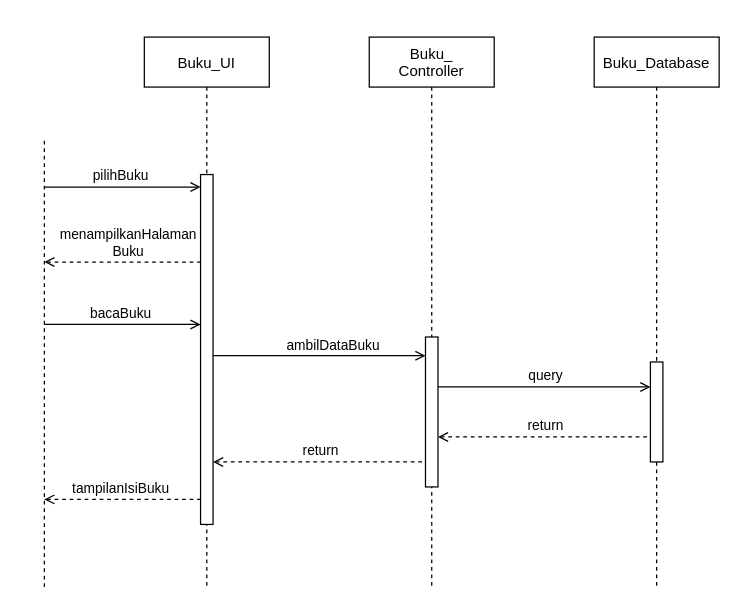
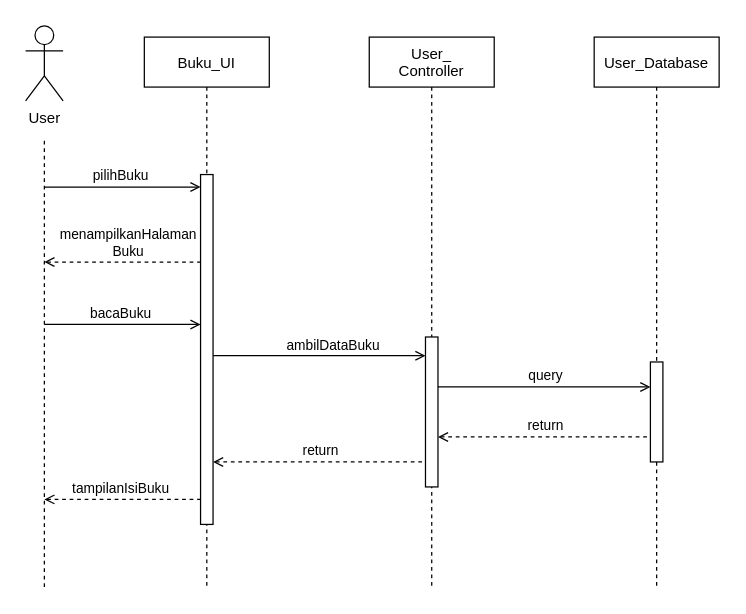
node "Buku_ Controller": label "Buku_ Controller" -> "User_ Controller"
node "User": added
node "Buku_Database": label "Buku_Database" -> "User_Database"
